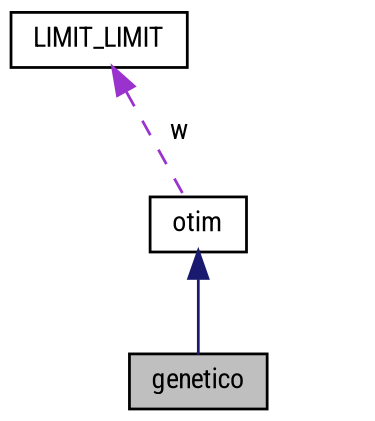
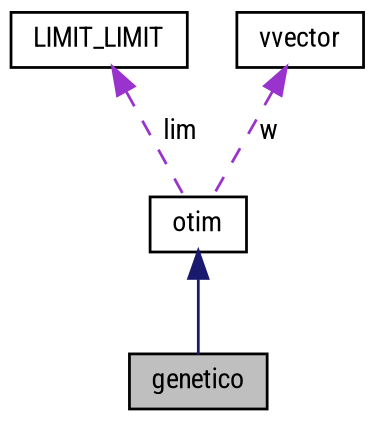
node "vvector": added
edge "otim" -> "LIMIT_LIMIT": label " w" -> " lim"
